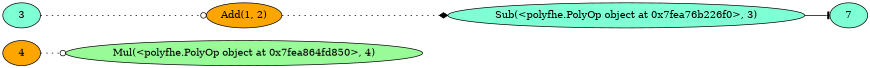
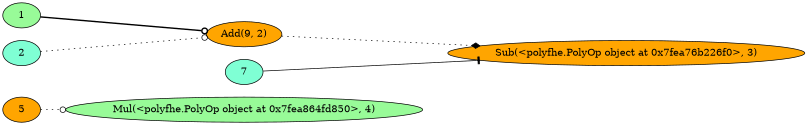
node "1": added
node "3": label "3" -> "2"
node "Add(1, 2)": label "Add(1, 2)" -> "Add(9, 2)"
node "Sub(<polyfhe.PolyOp object at 0x7fea76b226f0>, 3)": fillcolor aquamarine -> orange
edge "Sub(<polyfhe.PolyOp object at 0x7fea76b226f0>, 3)" -> "7": reversed
node "4": label "4" -> "5"
